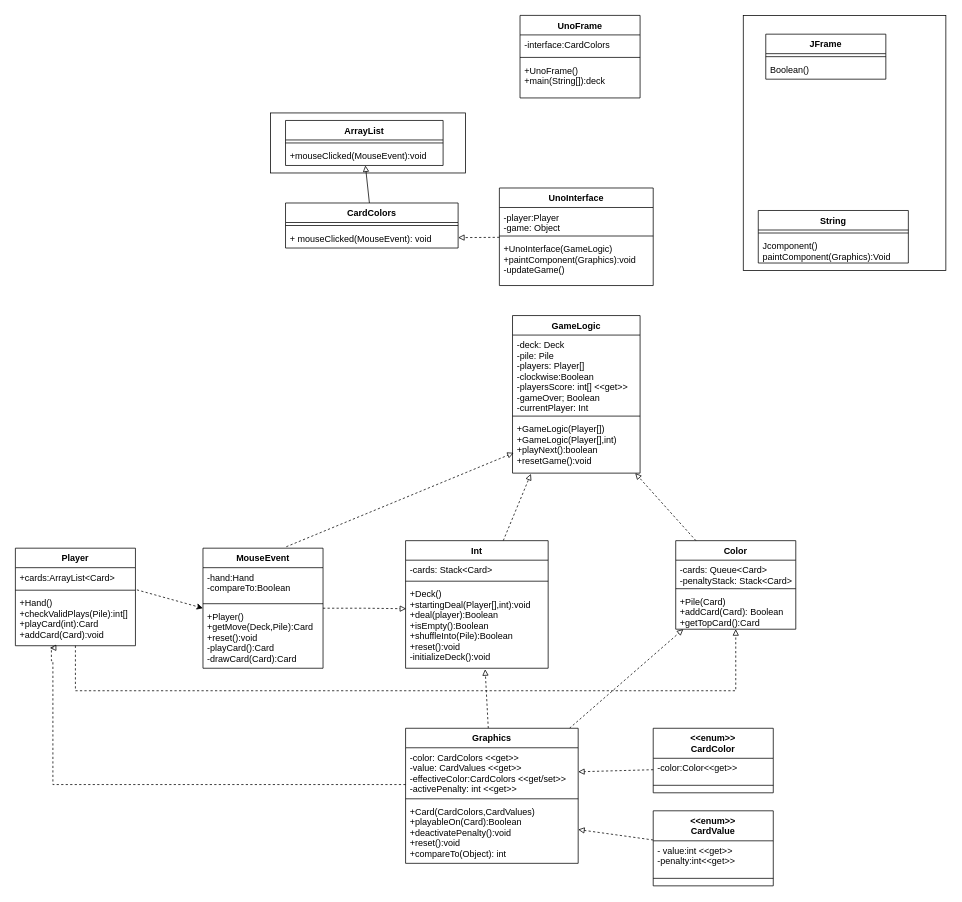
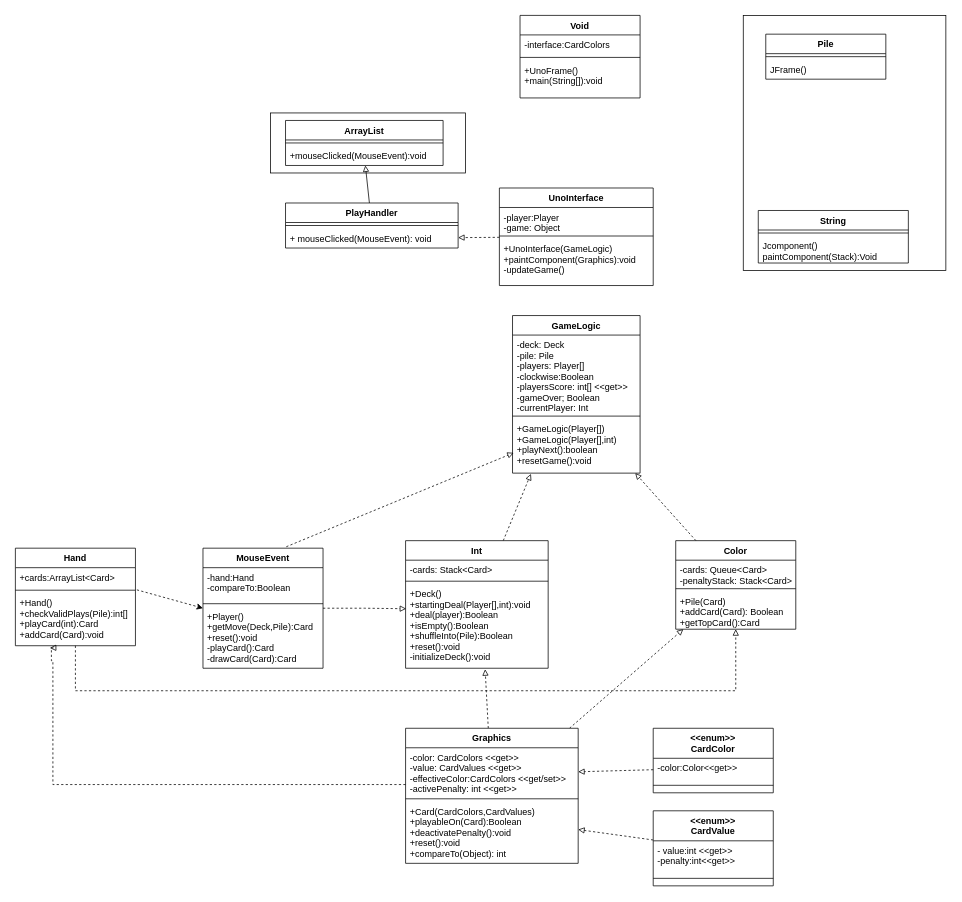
node "UnoFrame": label "UnoFrame" -> "Void"
node "JFrame": label "JFrame" -> "Pile"
node "Boolean()": label "Boolean()" -> "JFrame()"
node "+UnoFrame() +main(String[]):deck": label "+UnoFrame() +main(String[]):deck" -> "+UnoFrame() +main(String[]):void"
node "CardColors": label "CardColors" -> "PlayHandler"
node "Jcomponent() paintComponent(Graphics):Void": label "Jcomponent() paintComponent(Graphics):Void" -> "Jcomponent() paintComponent(Stack):Void"
node "Player": label "Player" -> "Hand"
